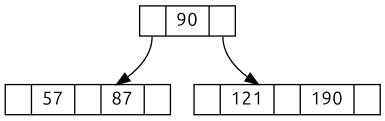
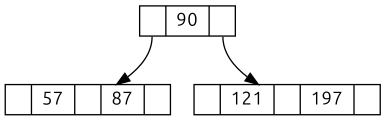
node "121": text "190" -> "197"
